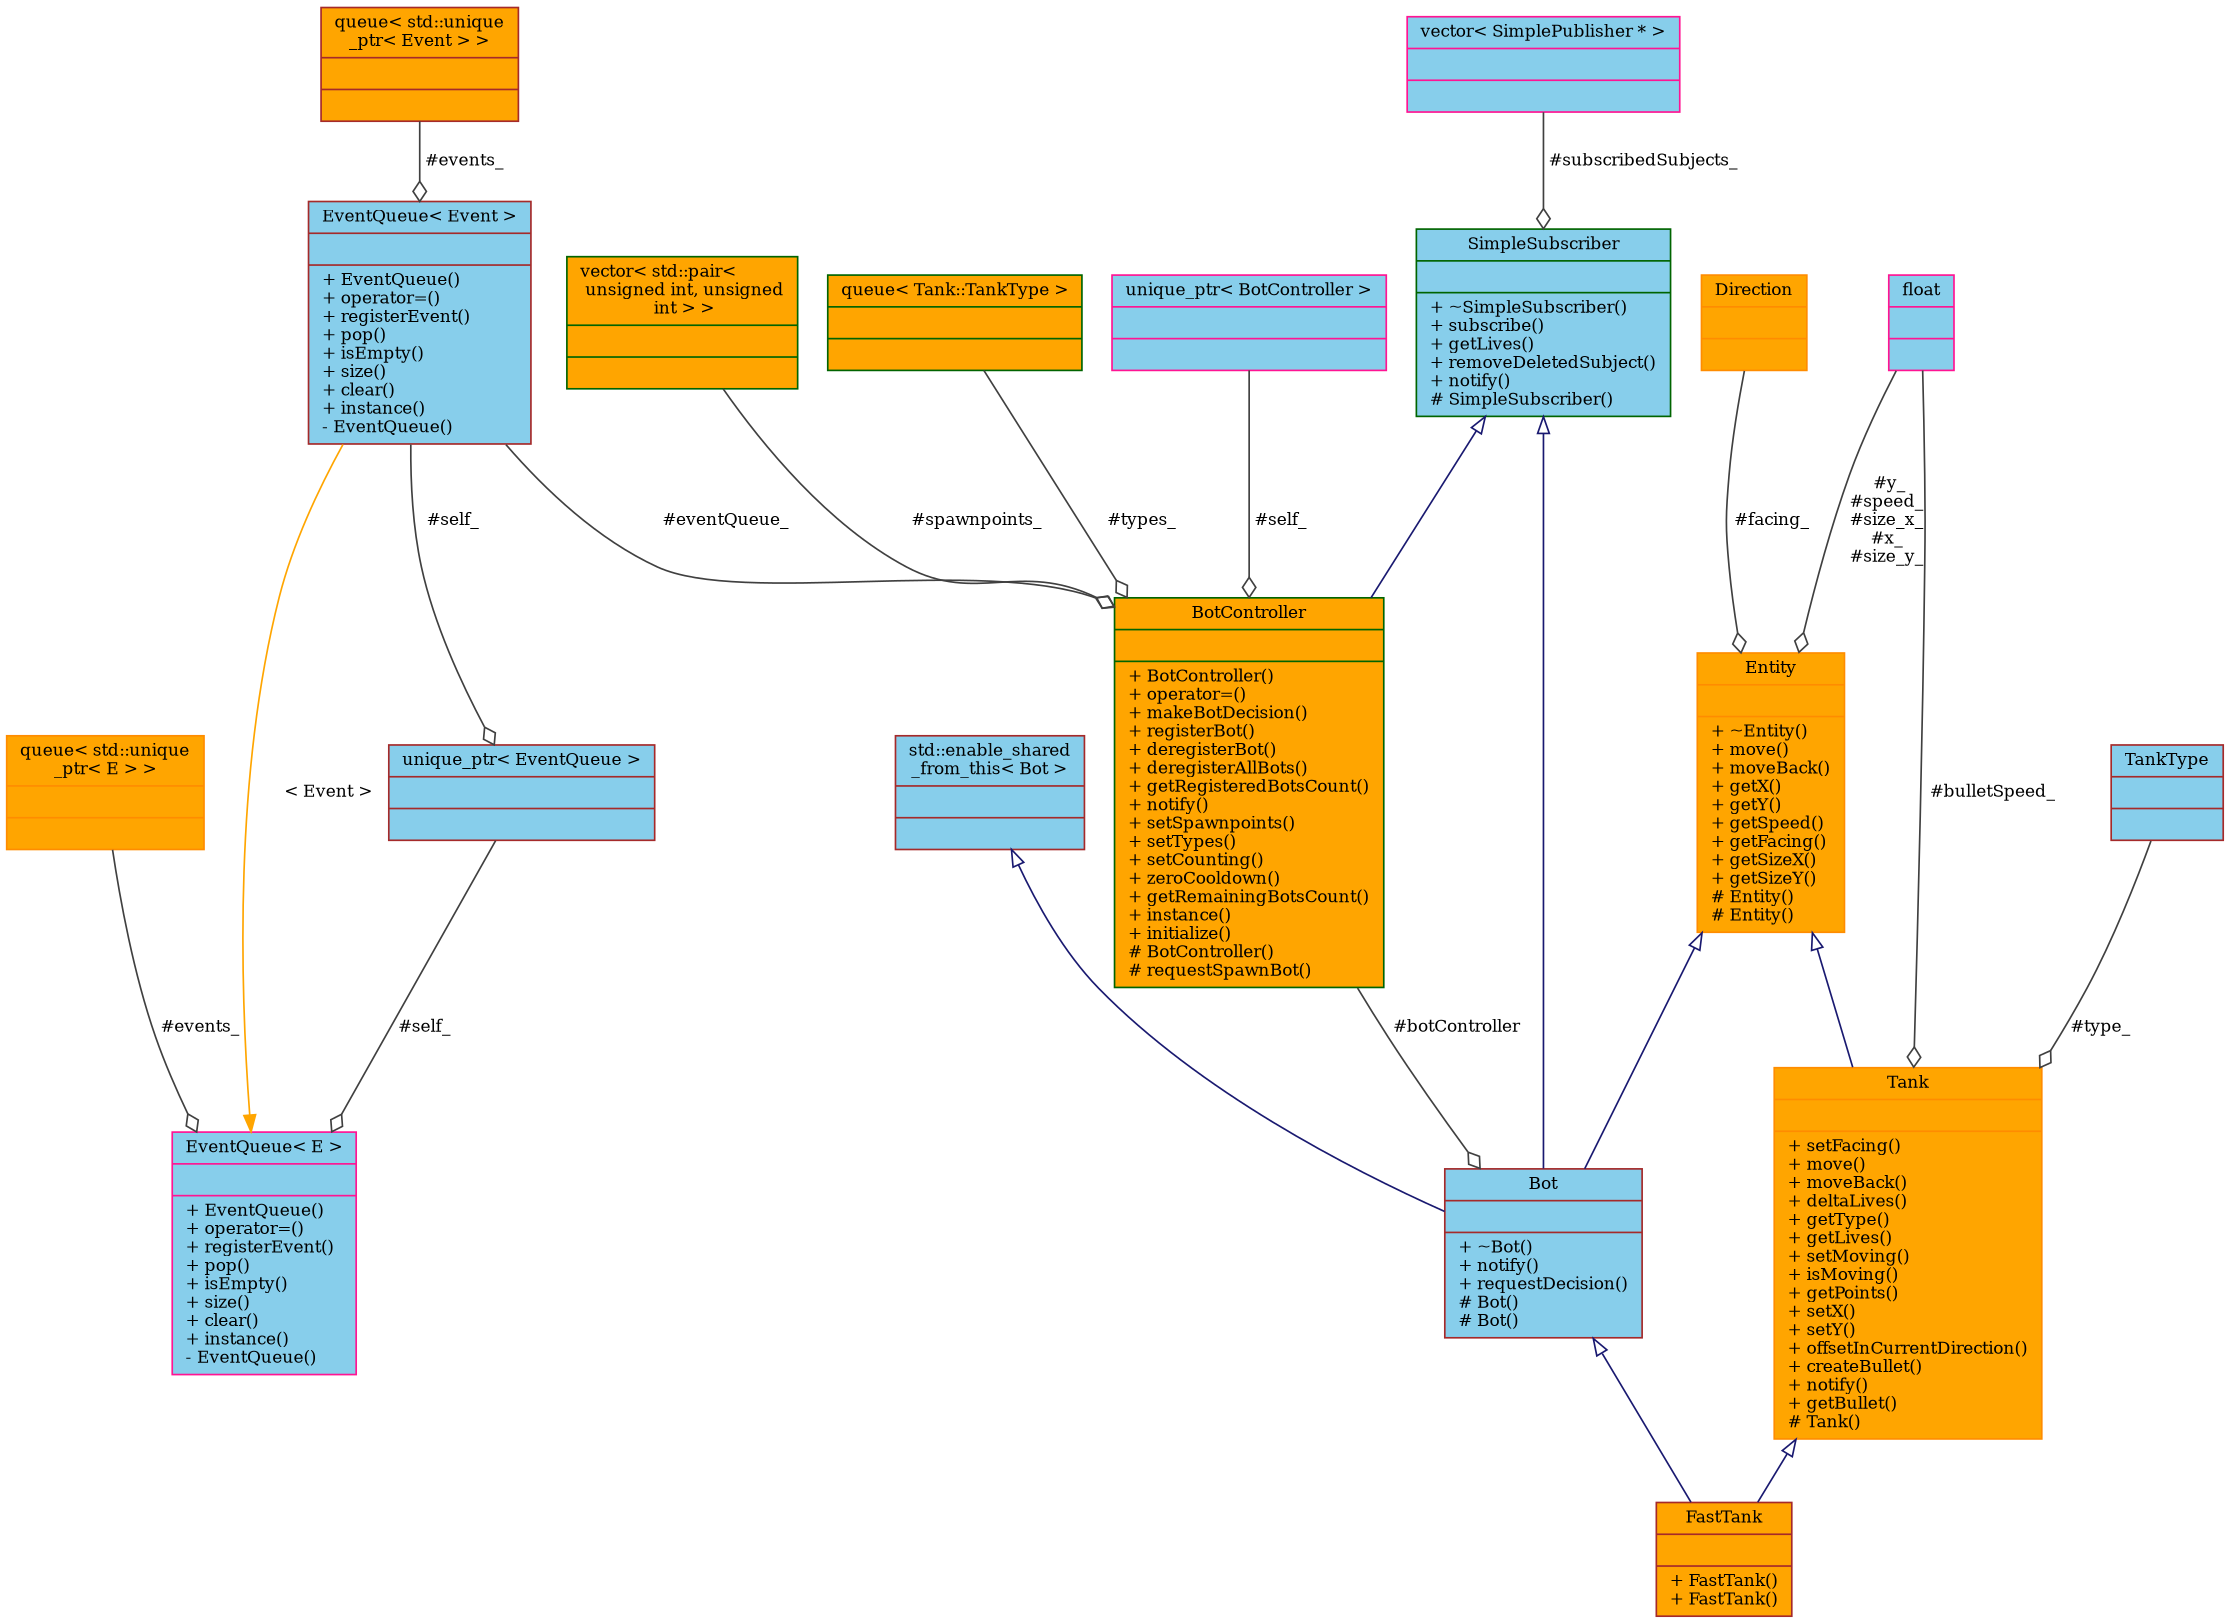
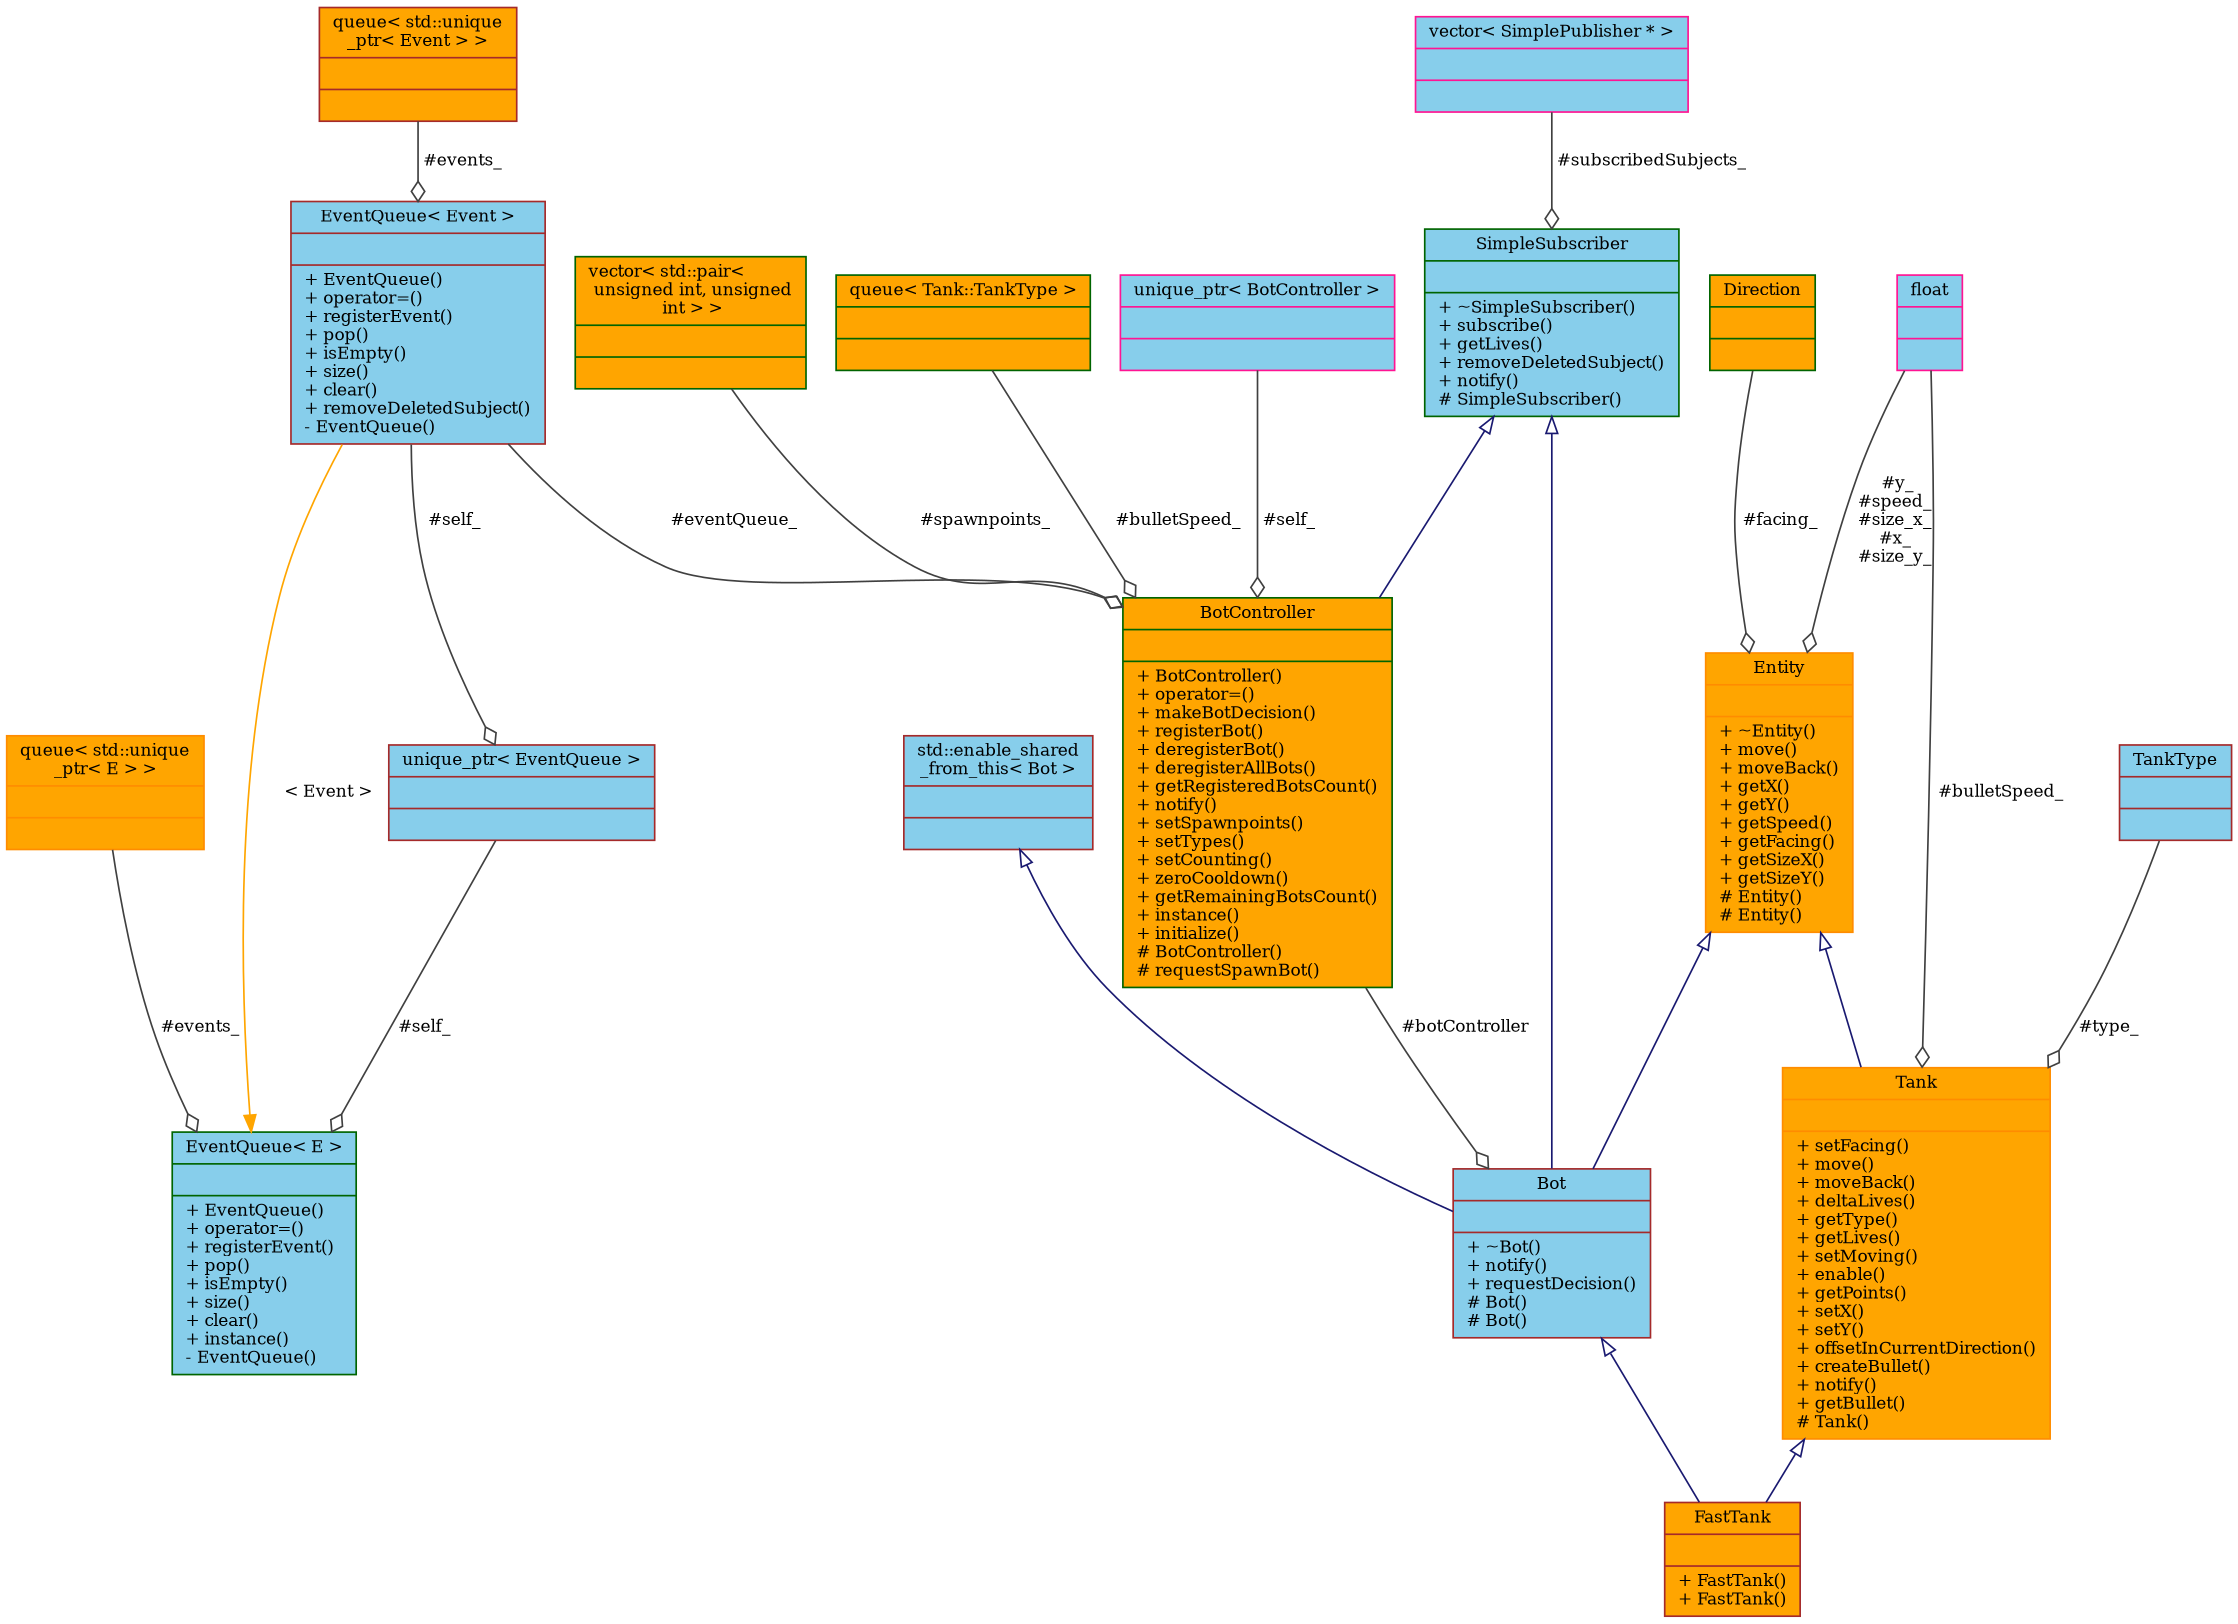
node "Direction": color darkorange -> darkgreen
node "EventQueue< Event >": text "+ instance()" -> "+ removeDeletedSubject()"
edge "queue< Tank::TankType >" -> "BotController": label " #types_" -> " #bulletSpeed_"
node "EventQueue< E >": color deeppink -> darkgreen
node "Tank": text "+ isMoving()" -> "+ enable()"
